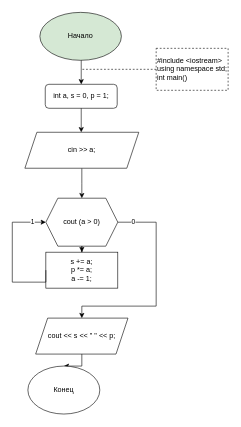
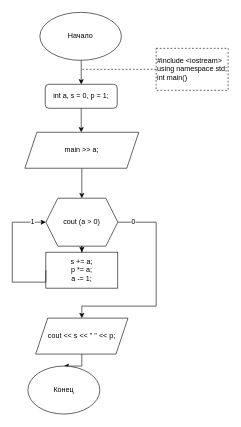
node "Начало": fillcolor #d5e8d4 -> #ffffff
node "cin >> a;": label "cin >> a;" -> "main >> a;"
